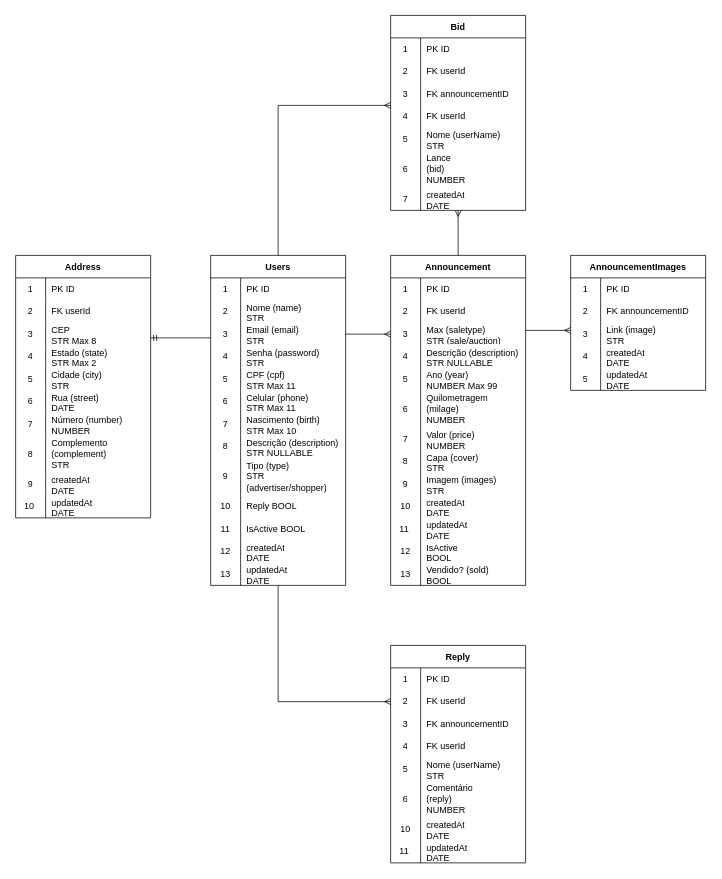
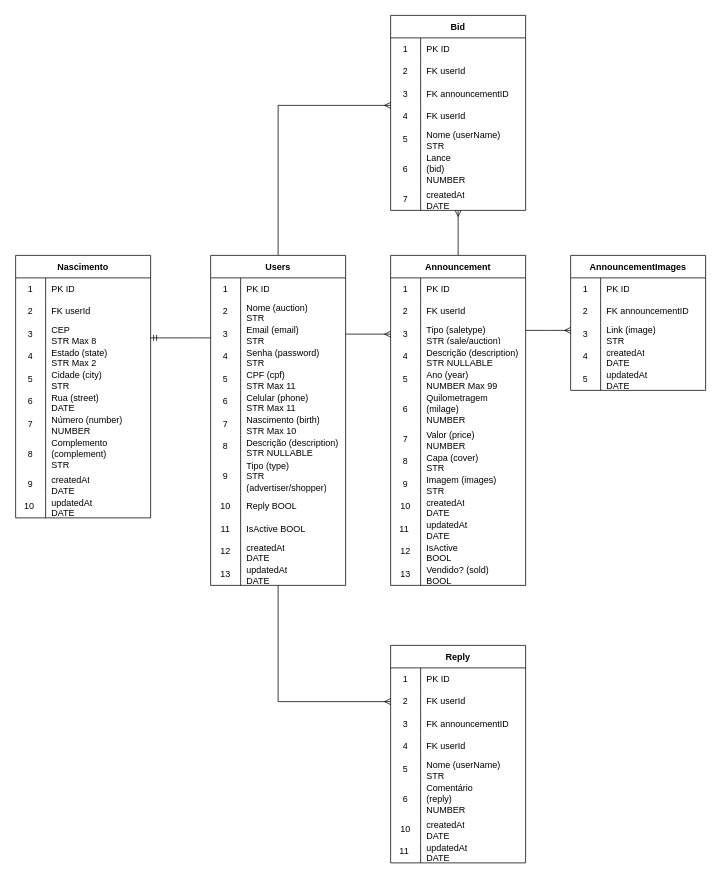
node "Address": label "Address" -> "Nascimento"
node "Nome (name) STR": label "Nome (name) STR" -> "Nome (auction) STR"
node "Max (saletype) STR (sale/auction)": label "Max (saletype) STR (sale/auction)" -> "Tipo (saletype) STR (sale/auction)"
